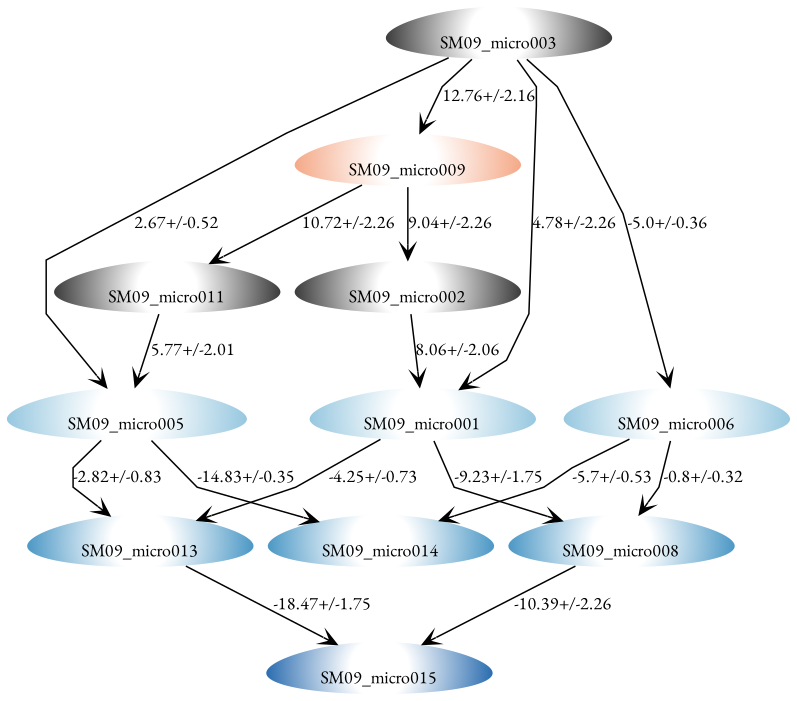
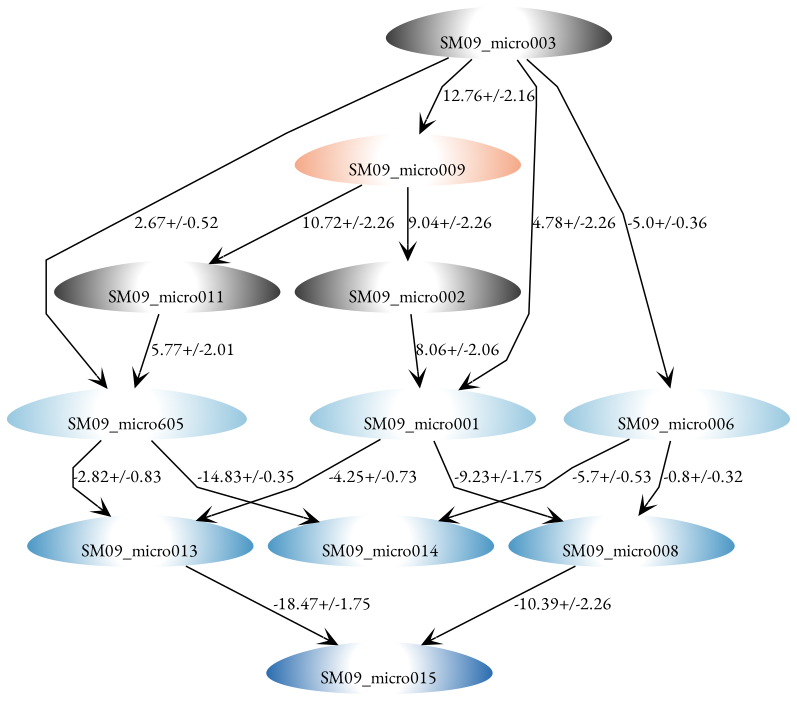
node "SM09_micro005": label "SM09_micro005" -> "SM09_micro605"
